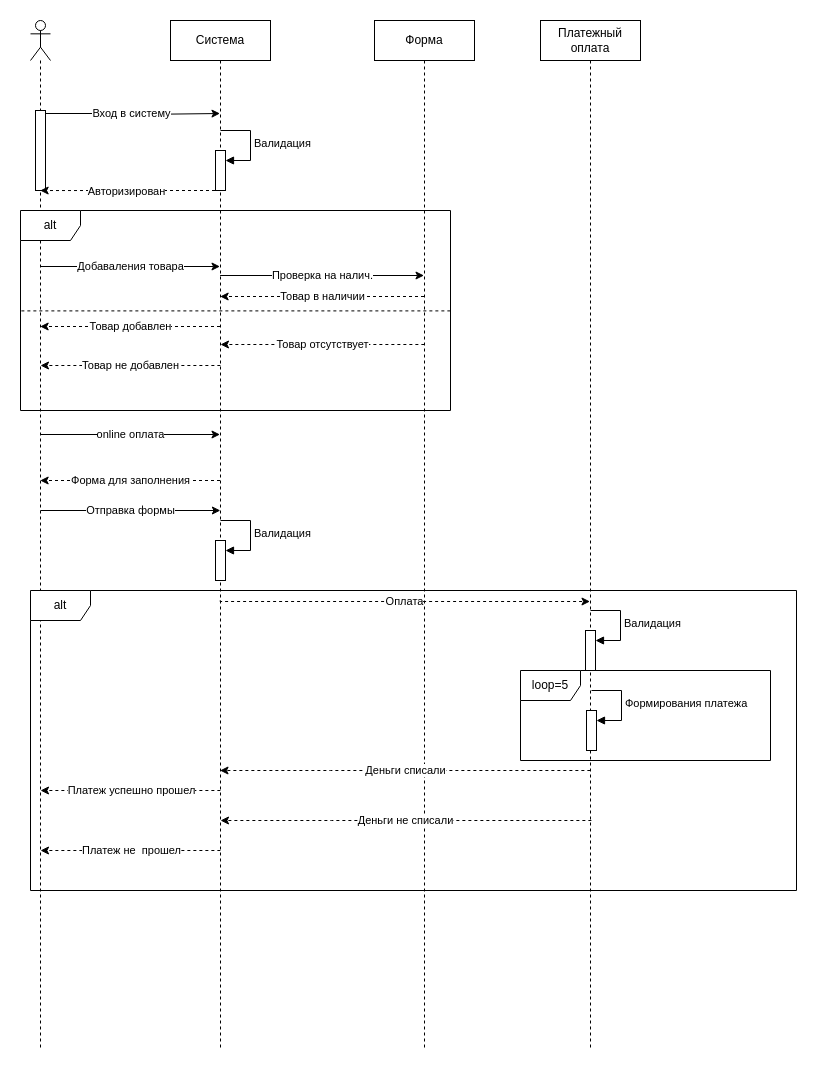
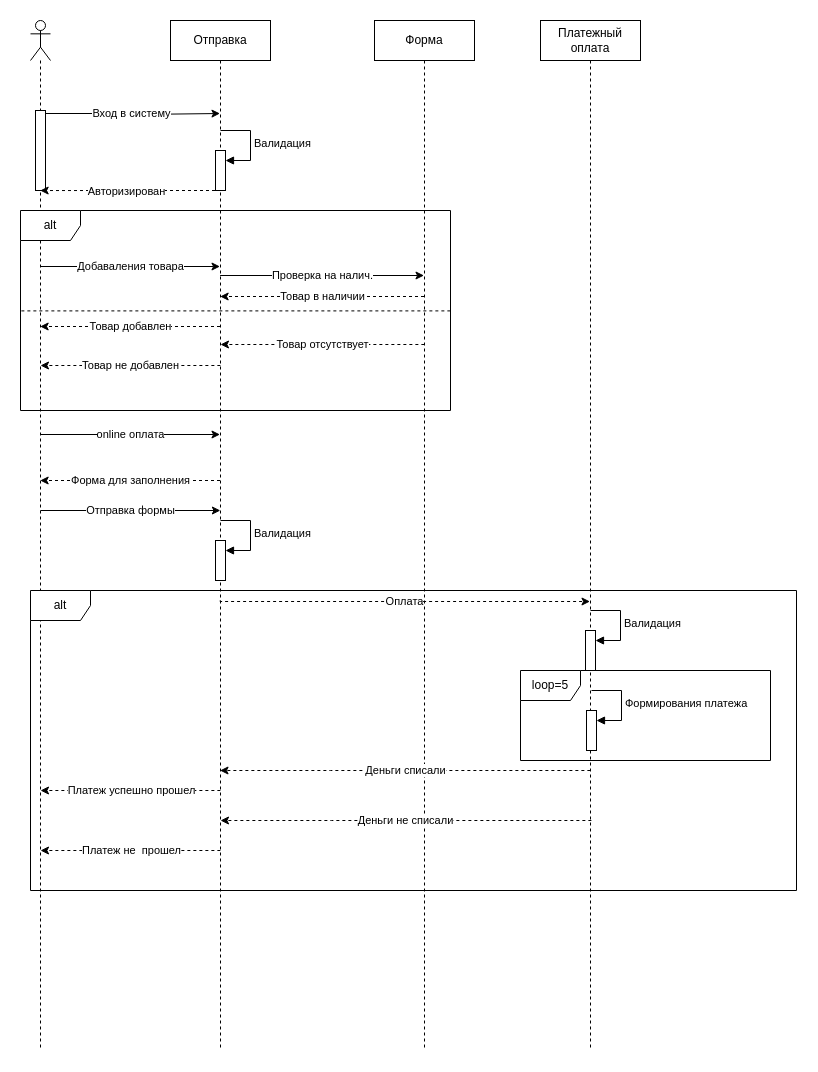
node "Система": label "Система" -> "Отправка"
